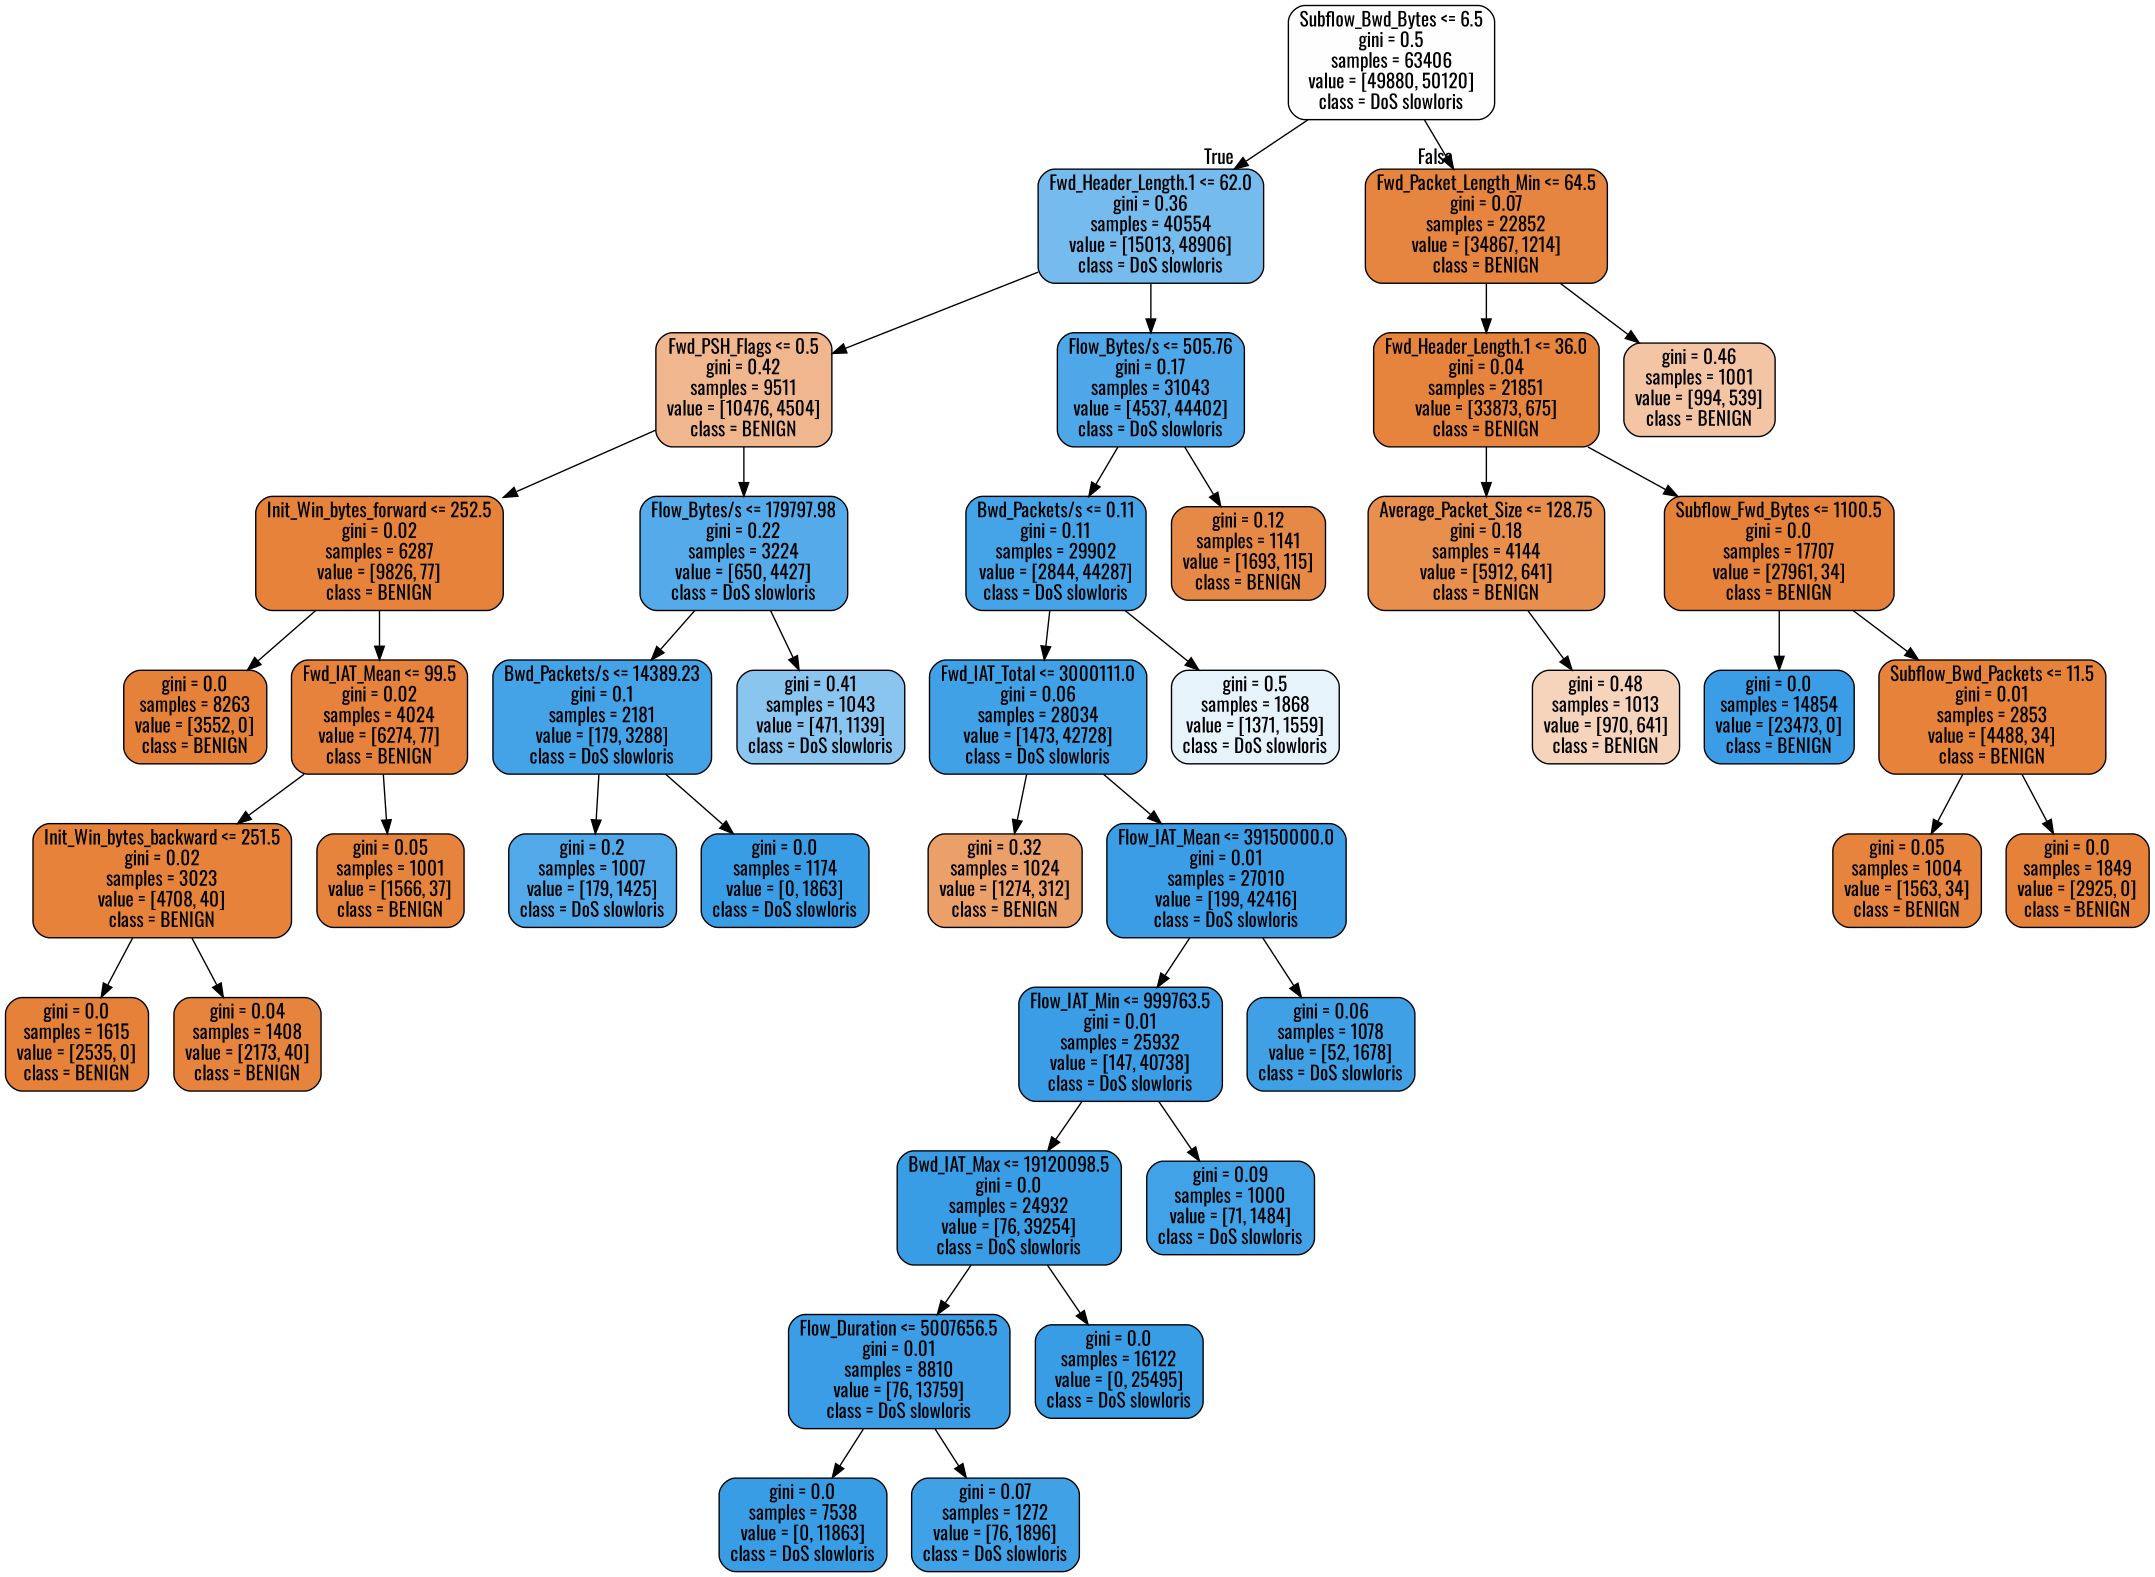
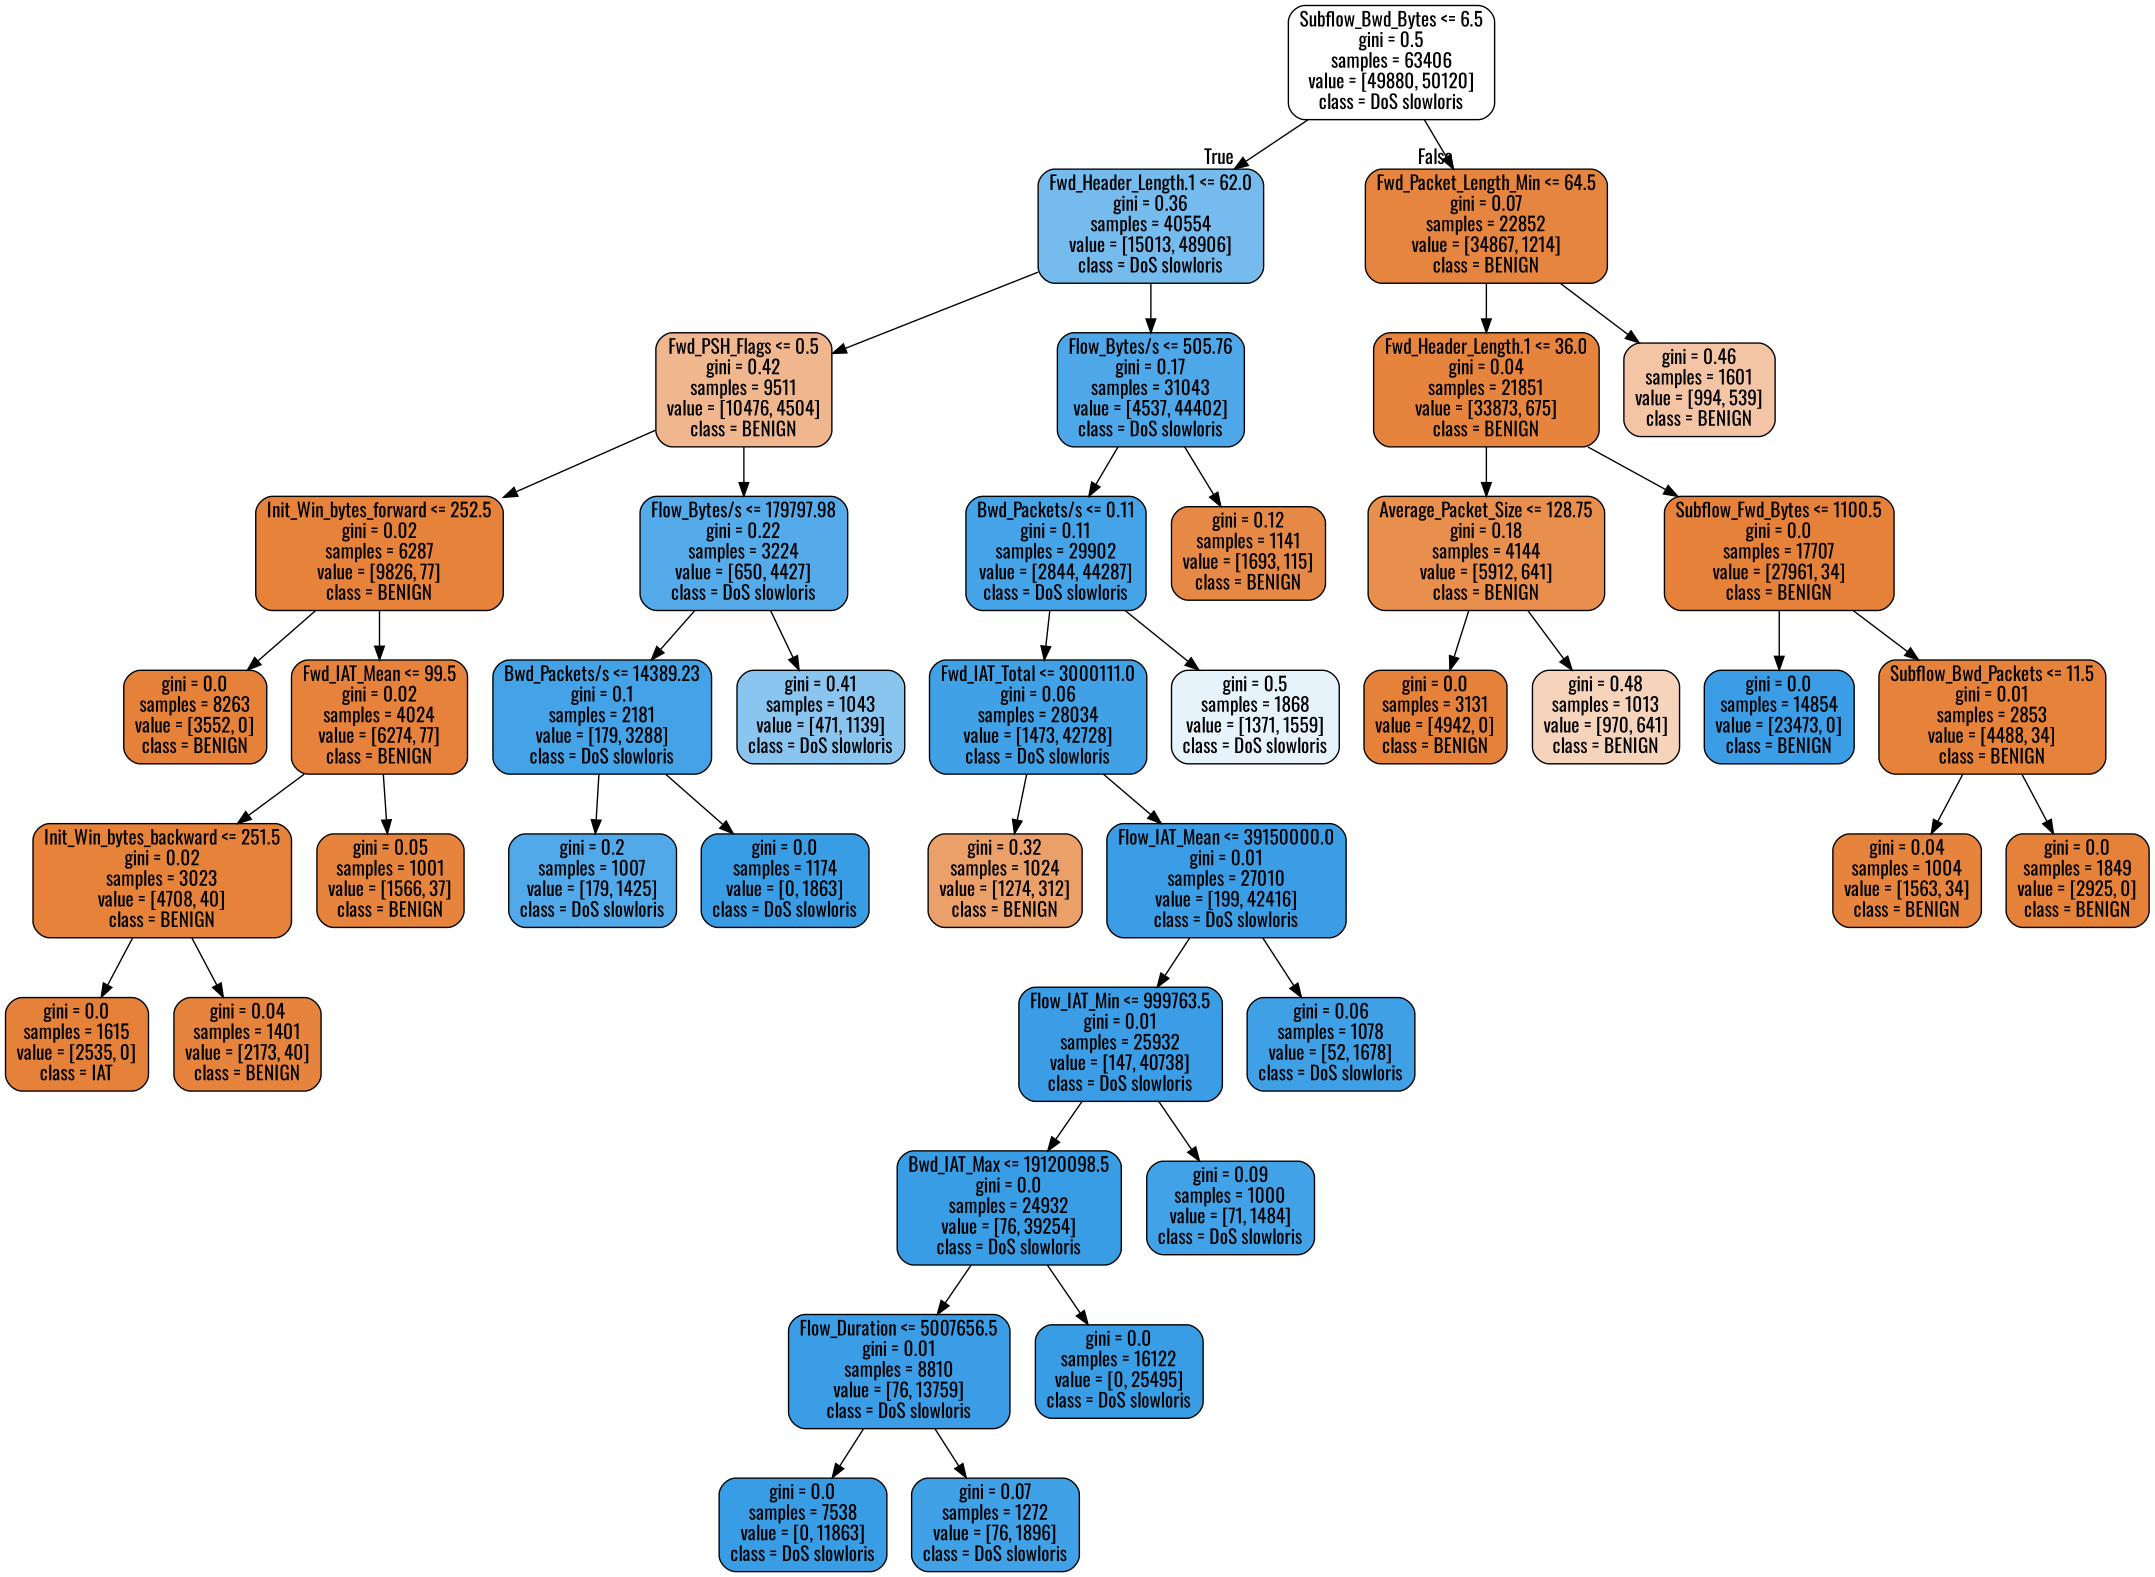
node "gini = 0.46 samples = 1001 value = [994, 539] class = BENIGN": label "gini = 0.46 samples = 1001 value = [994, 539] class = BENIGN" -> "gini = 0.46 samples = 1601 value = [994, 539] class = BENIGN"
node "gini = 0.0 samples = 3131 value = [4942, 0] class = BENIGN": added
node "gini = 0.05 samples = 1004 value = [1563, 34] class = BENIGN": label "gini = 0.05 samples = 1004 value = [1563, 34] class = BENIGN" -> "gini = 0.04 samples = 1004 value = [1563, 34] class = BENIGN"
node "gini = 0.0 samples = 1615 value = [2535, 0] class = BENIGN": label "gini = 0.0 samples = 1615 value = [2535, 0] class = BENIGN" -> "gini = 0.0 samples = 1615 value = [2535, 0] class = IAT"
node "gini = 0.04 samples = 1408 value = [2173, 40] class = BENIGN": label "gini = 0.04 samples = 1408 value = [2173, 40] class = BENIGN" -> "gini = 0.04 samples = 1401 value = [2173, 40] class = BENIGN"
